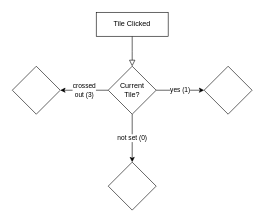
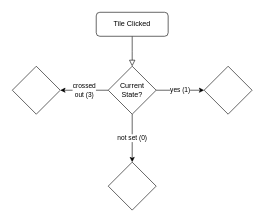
node "Tile Clicked": shape rectangle -> rounded rectangle
node "Current Tile?": label "Current Tile?" -> "Current State?"
